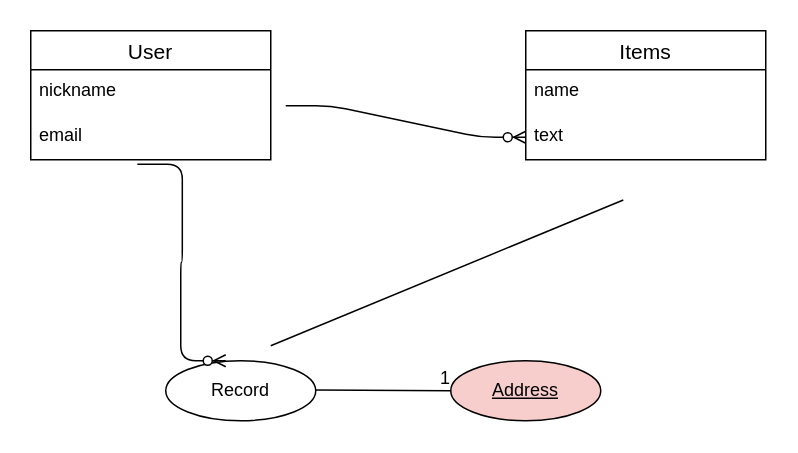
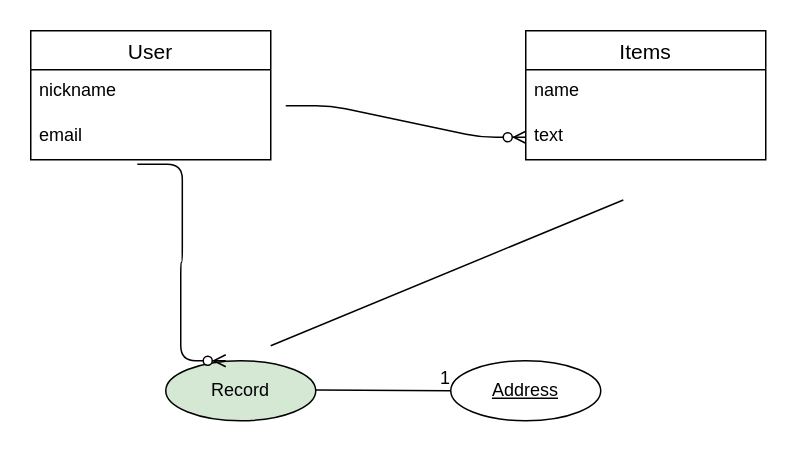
node "Record": fillcolor #ffffff -> #d5e8d4
node "Address": fillcolor #f8cecc -> #ffffff
